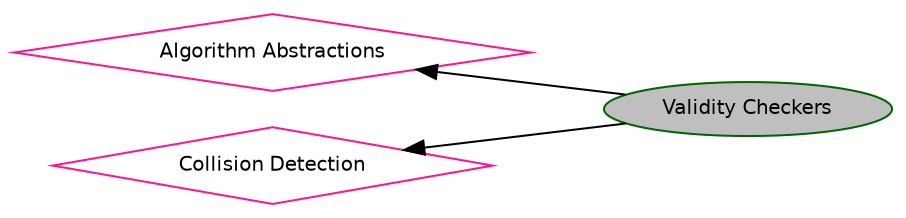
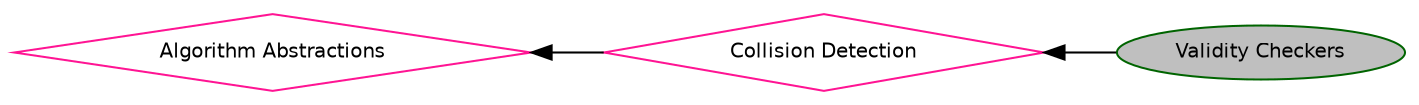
edge "Validity Checkers" -> "Algorithm Abstractions": now "Collision Detection" -> "Algorithm Abstractions"
